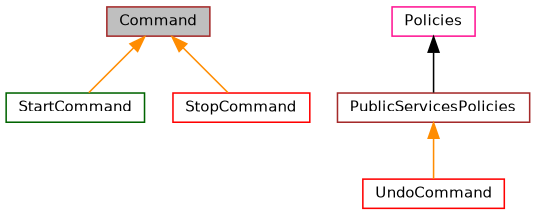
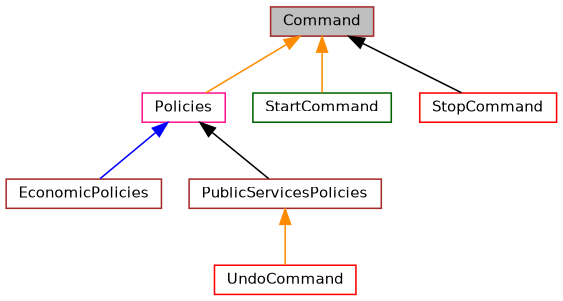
edge "Policies" -> "Command": added
edge "StopCommand" -> "Command": color darkorange -> black
node "EconomicPolicies": added
